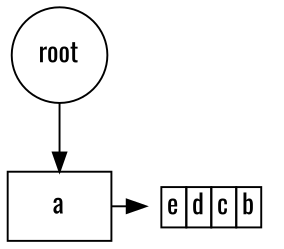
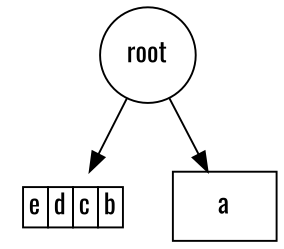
edge "a" -> "e": now "root" -> "e"
